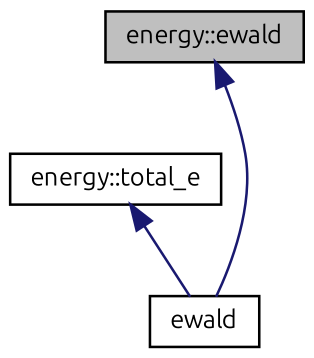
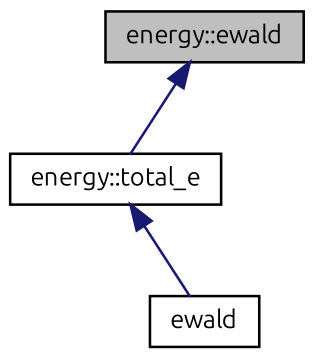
edge "ewald" -> "energy::ewald": now "energy::total_e" -> "energy::ewald"
